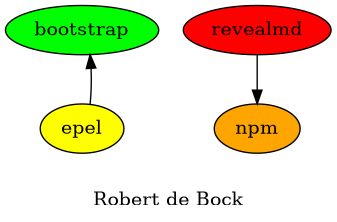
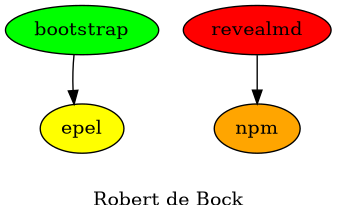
edge "epel" -> "bootstrap": reversed
